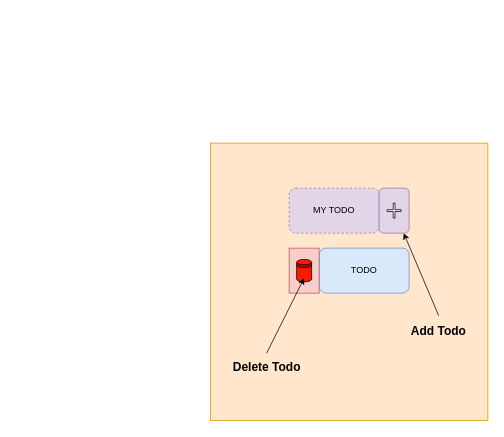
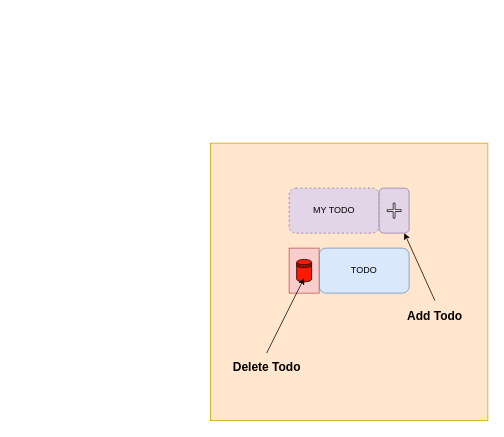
node "Add Todo": moved (439, 330) -> (435, 315)
